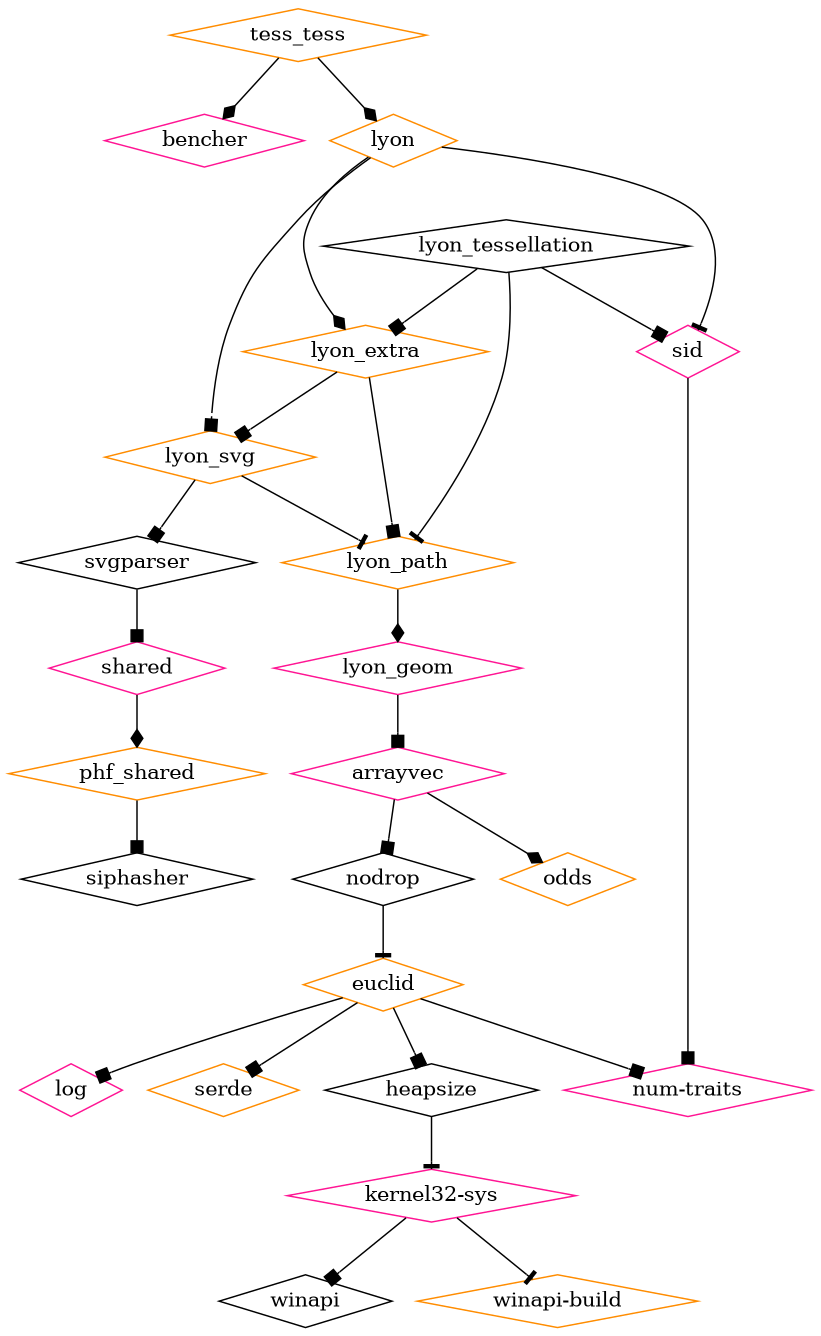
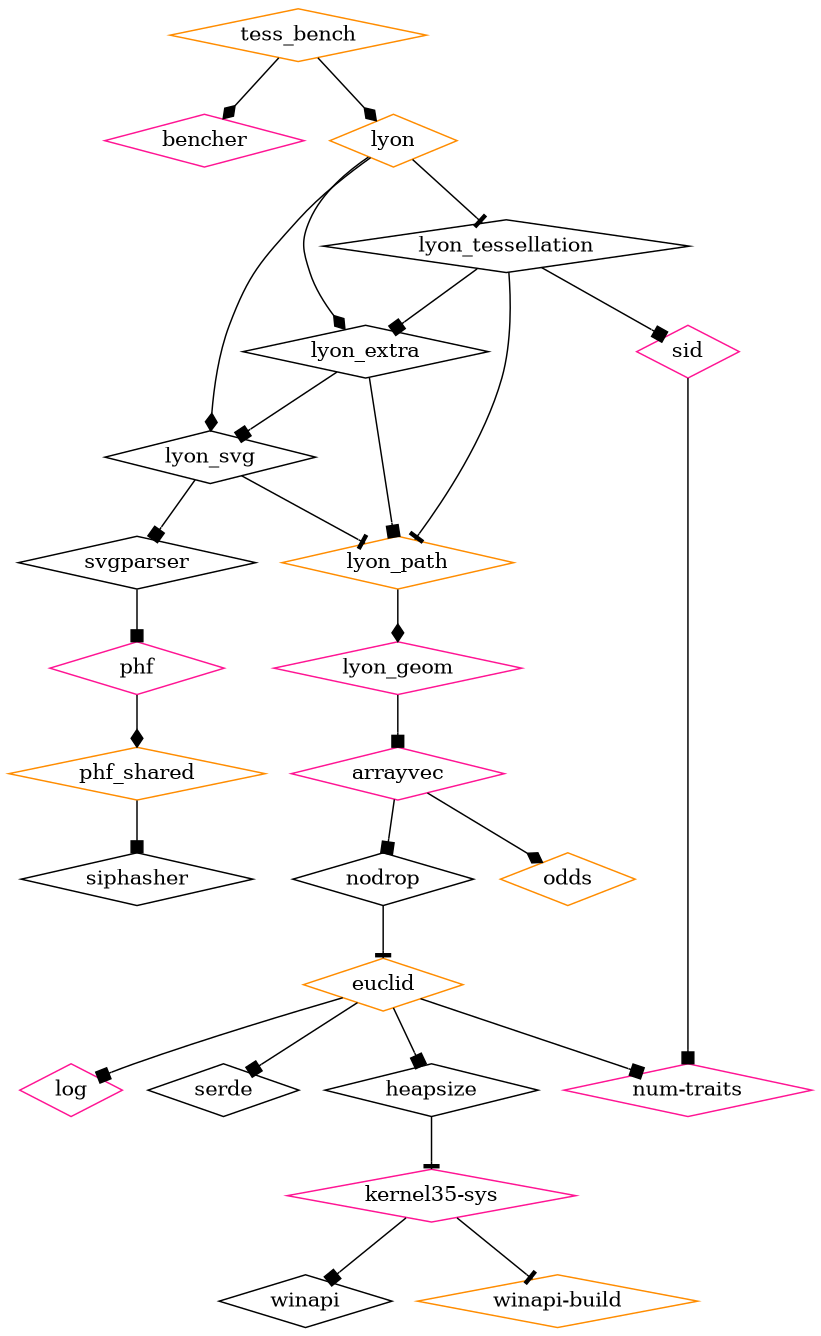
node "tess_tess": label "tess_tess" -> "tess_bench"
edge "lyon" -> "sid": now "lyon" -> "lyon_tessellation"
edge "lyon" -> "lyon_svg": arrowhead box -> diamond
node "lyon_extra": color darkorange -> black
node "lyon_svg": color darkorange -> black
node "shared": label "shared" -> "phf"
node "serde": color darkorange -> black
node "kernel32-sys": label "kernel32-sys" -> "kernel35-sys"
